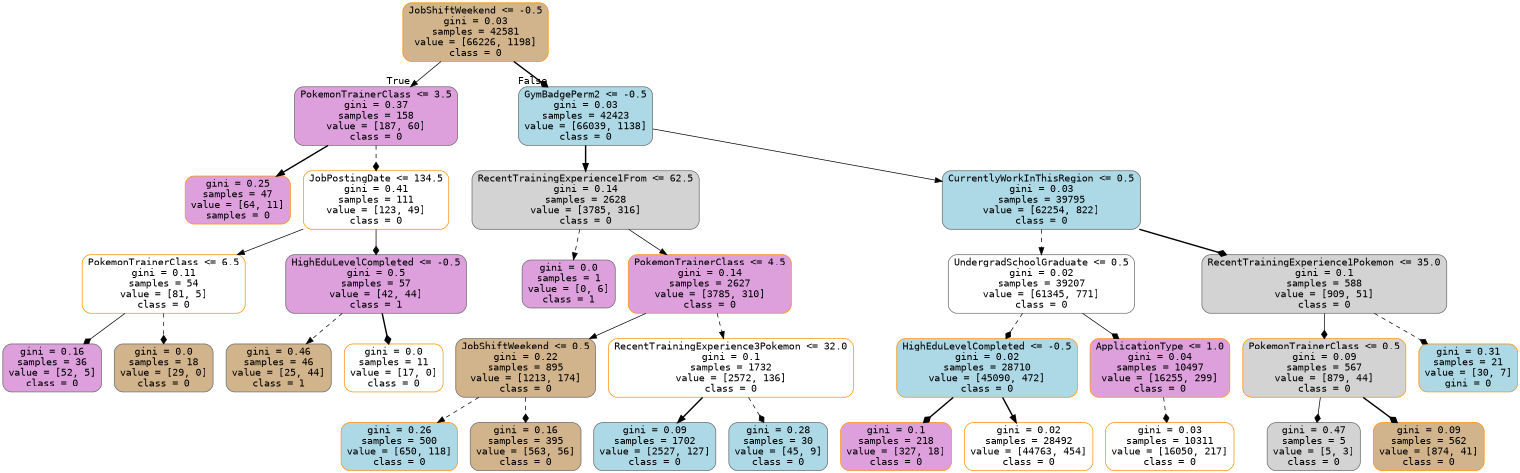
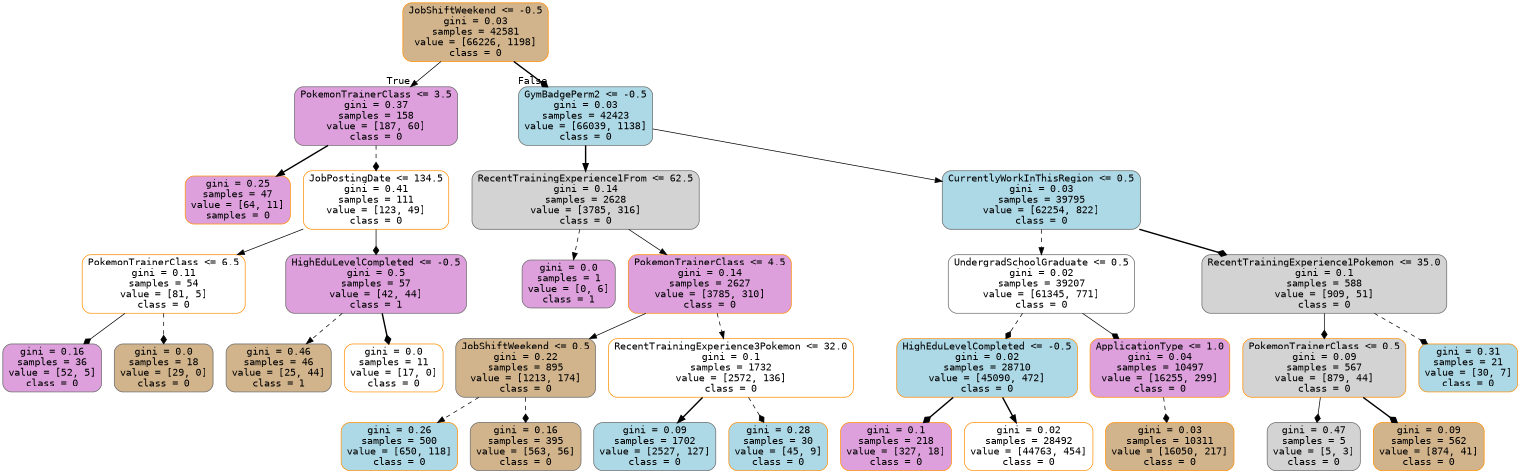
node "gini = 0.31 samples = 21 value = [30, 7] gini = 0": label "gini = 0.31 samples = 21 value = [30, 7] gini = 0" -> "gini = 0.31 samples = 21 value = [30, 7] class = 0"
node "gini = 0.28 samples = 30 value = [45, 9] class = 0": color gray40 -> darkorange
node "gini = 0.03 samples = 10311 value = [16050, 217] class = 0": fillcolor white -> tan
